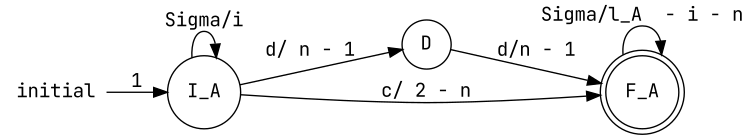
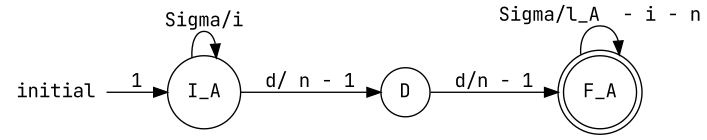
edge "I_A" -> "F_A": removed, label "c/ 2 - n"
